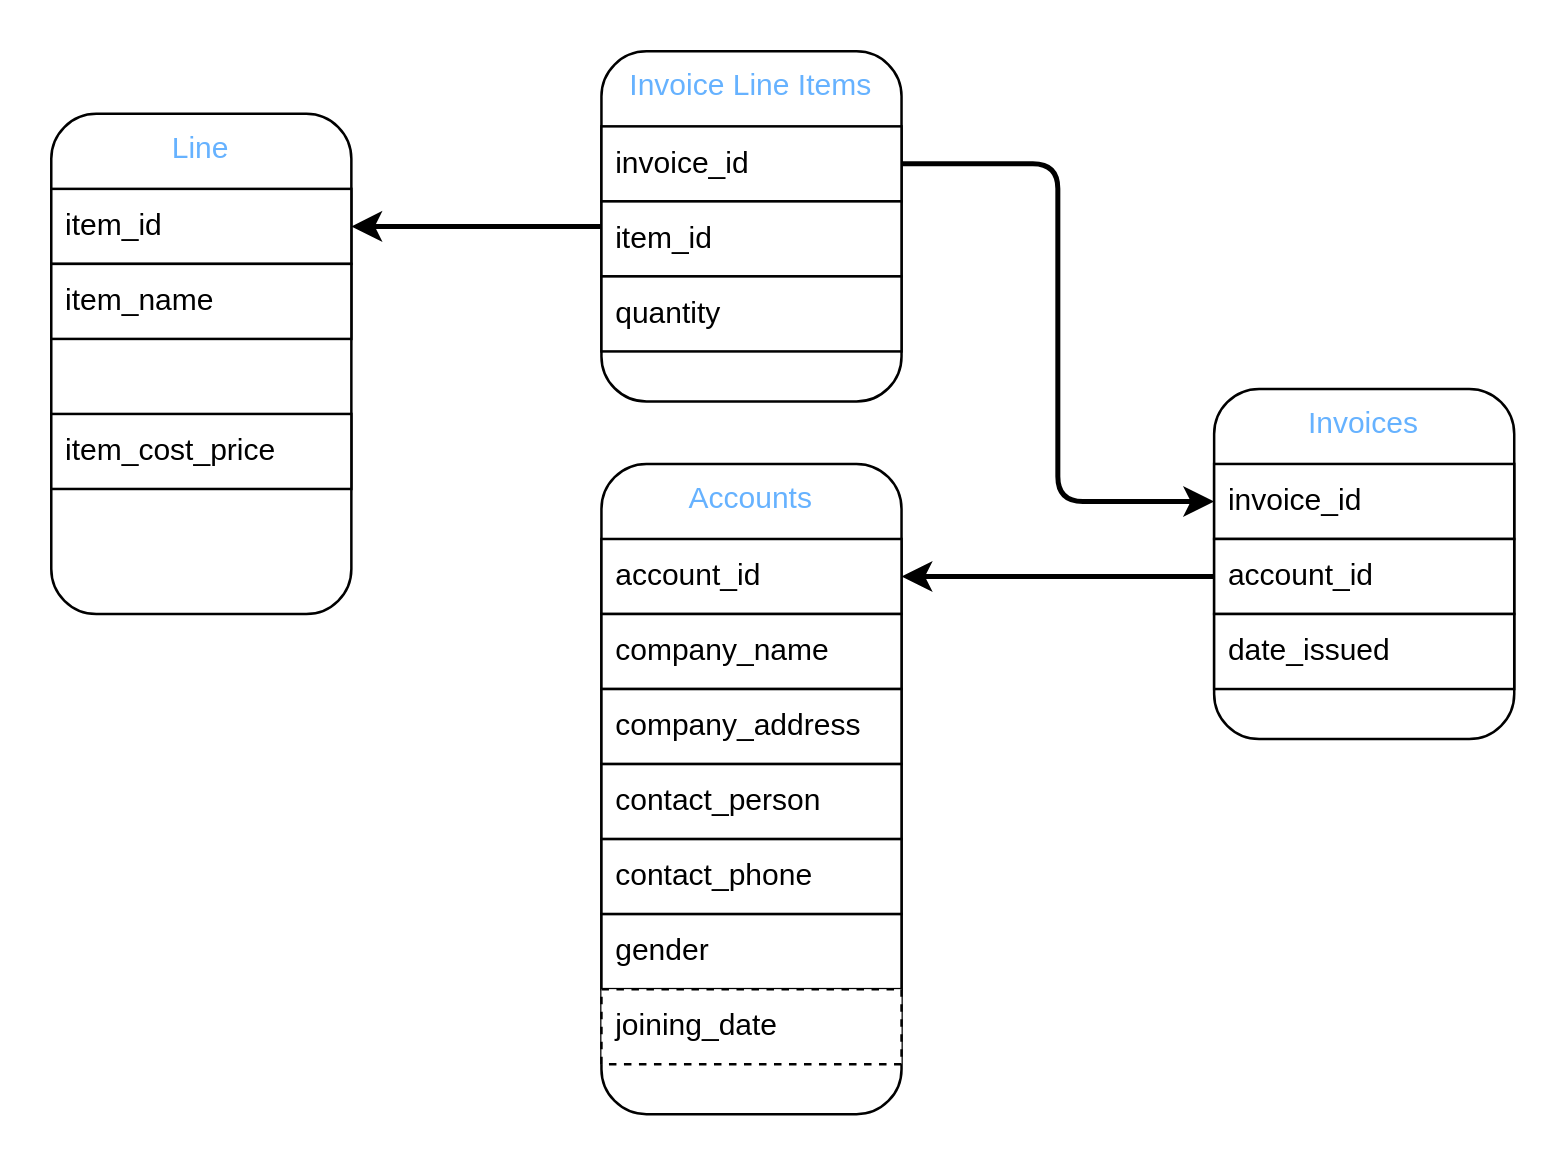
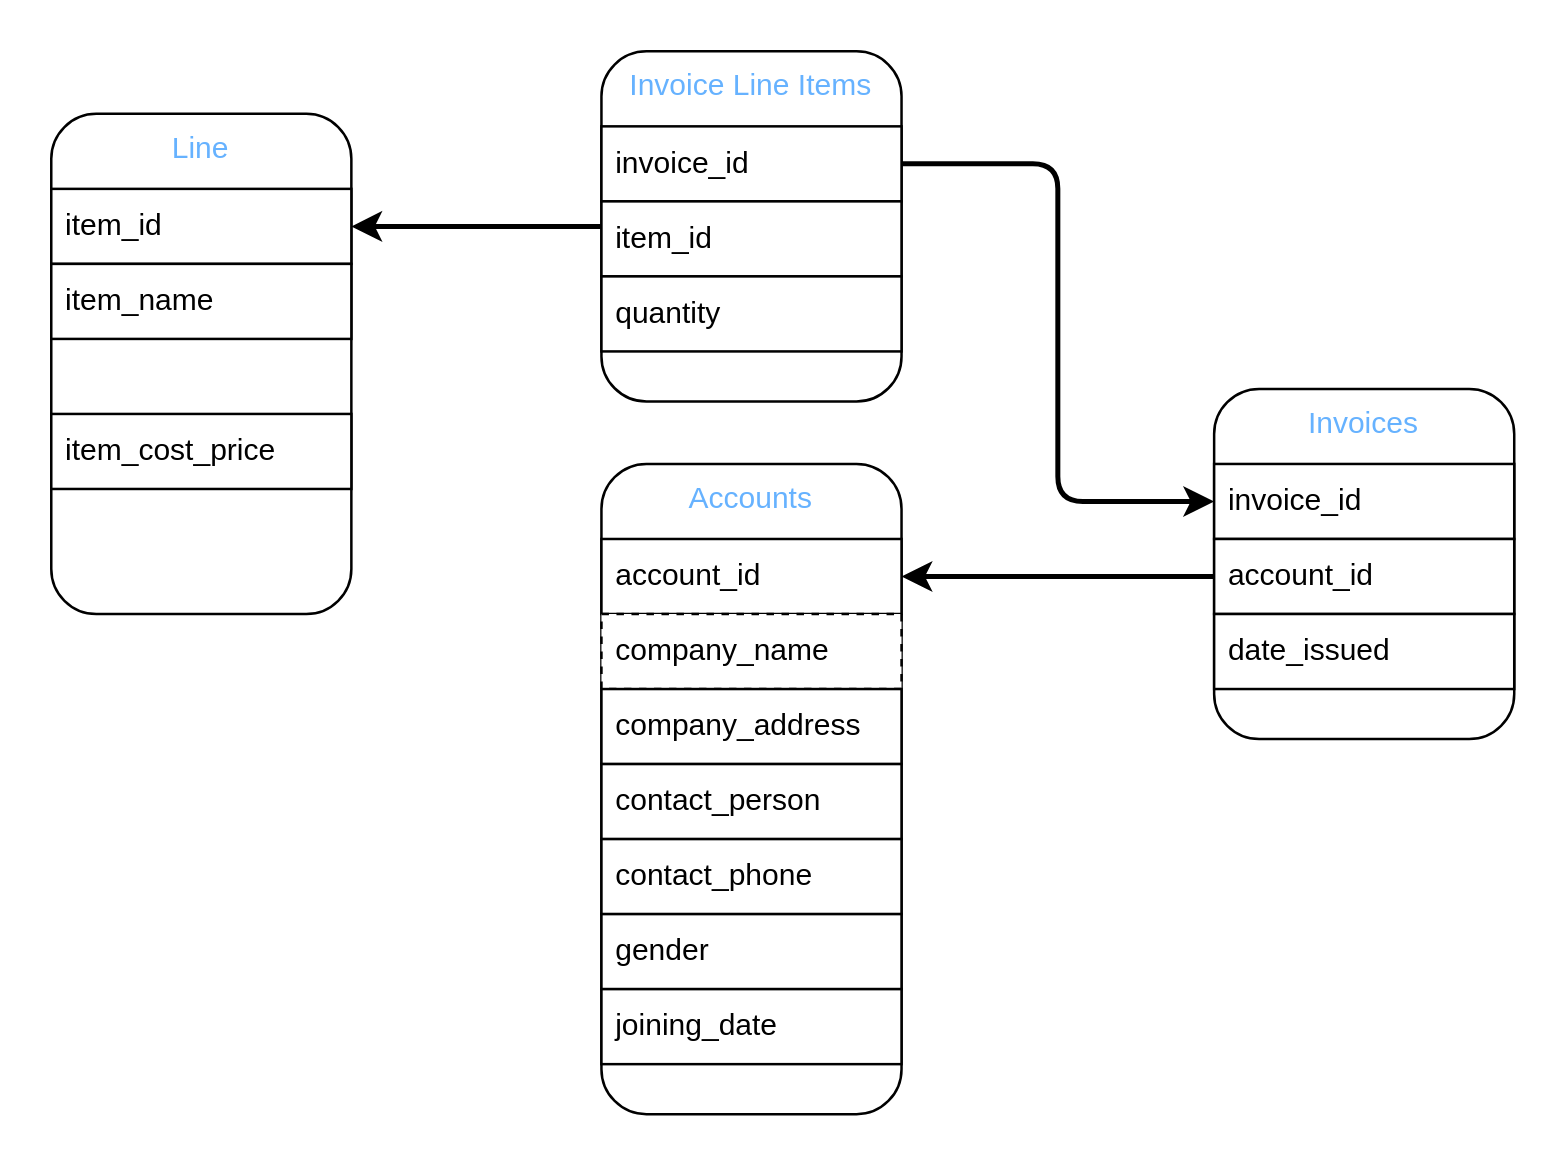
node "company_name": style solid -> dashed
node "joining_date": style dashed -> solid
